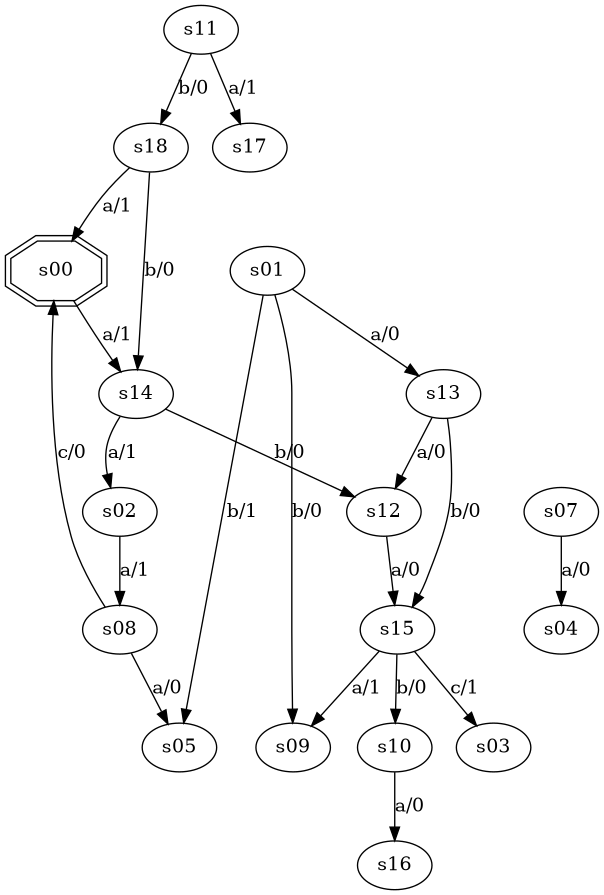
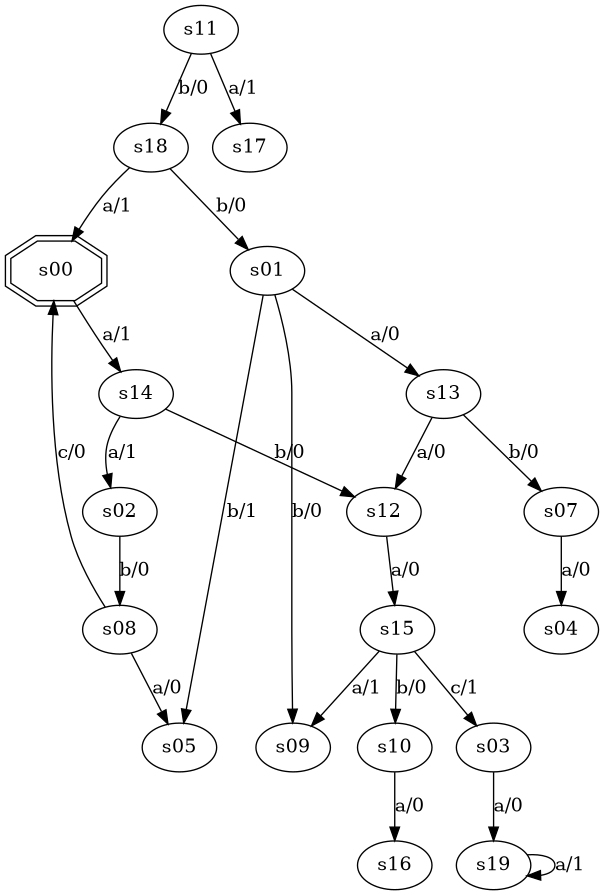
edge "s18" -> "s14": now "s18" -> "s01"
edge "s13" -> "s15": now "s13" -> "s07"
edge "s02" -> "s08": label "a/1" -> "b/0"
node "s19": added
